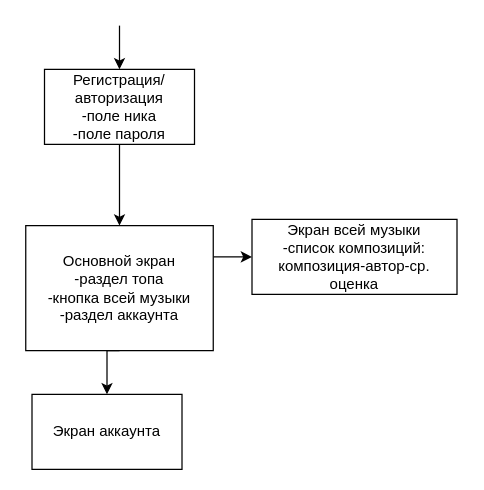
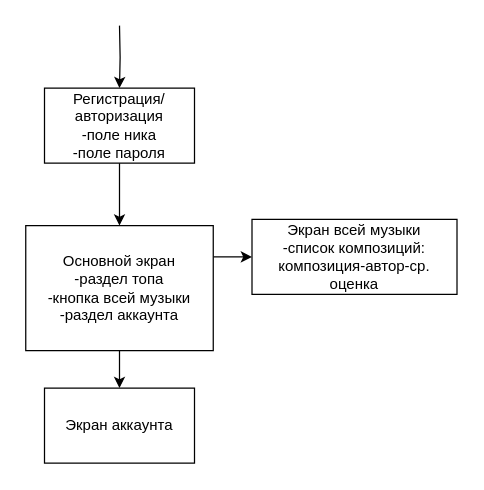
node "Регистрация/авторизация -поле ника -поле пароля": moved (119, 107) -> (119, 126)
node "Экран аккаунта": moved (107, 432) -> (119, 426)
